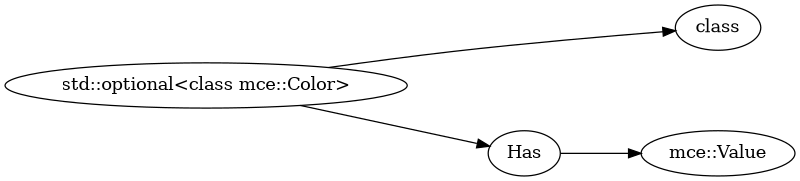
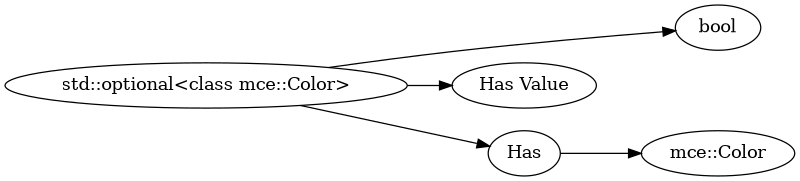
node "class": label "class" -> "bool"
node "Has Value": added
node "mce::Value": label "mce::Value" -> "mce::Color"
